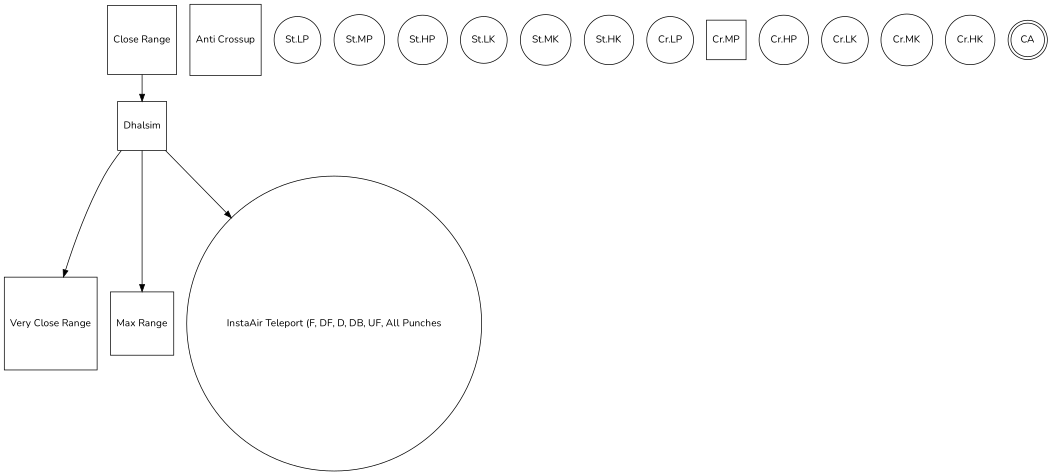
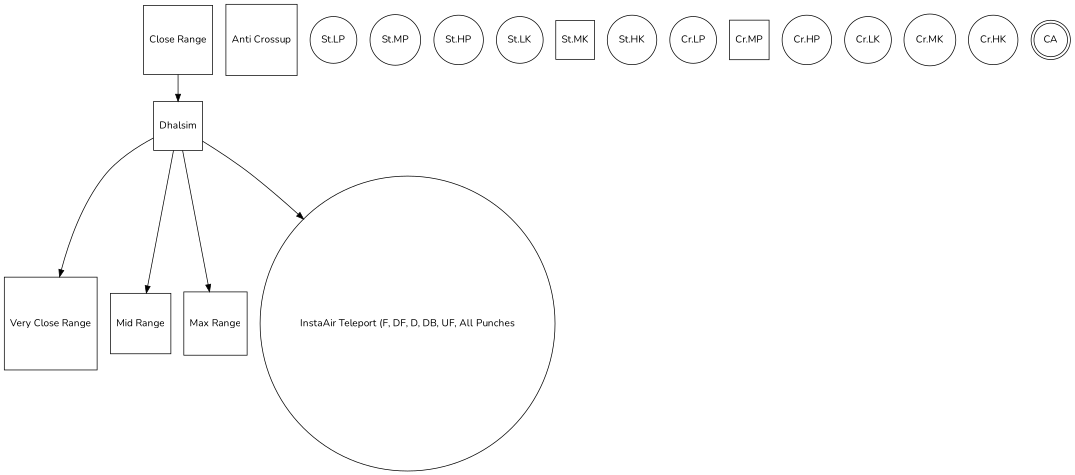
node "St.MK": shape circle -> square
node "Mid Range": added
